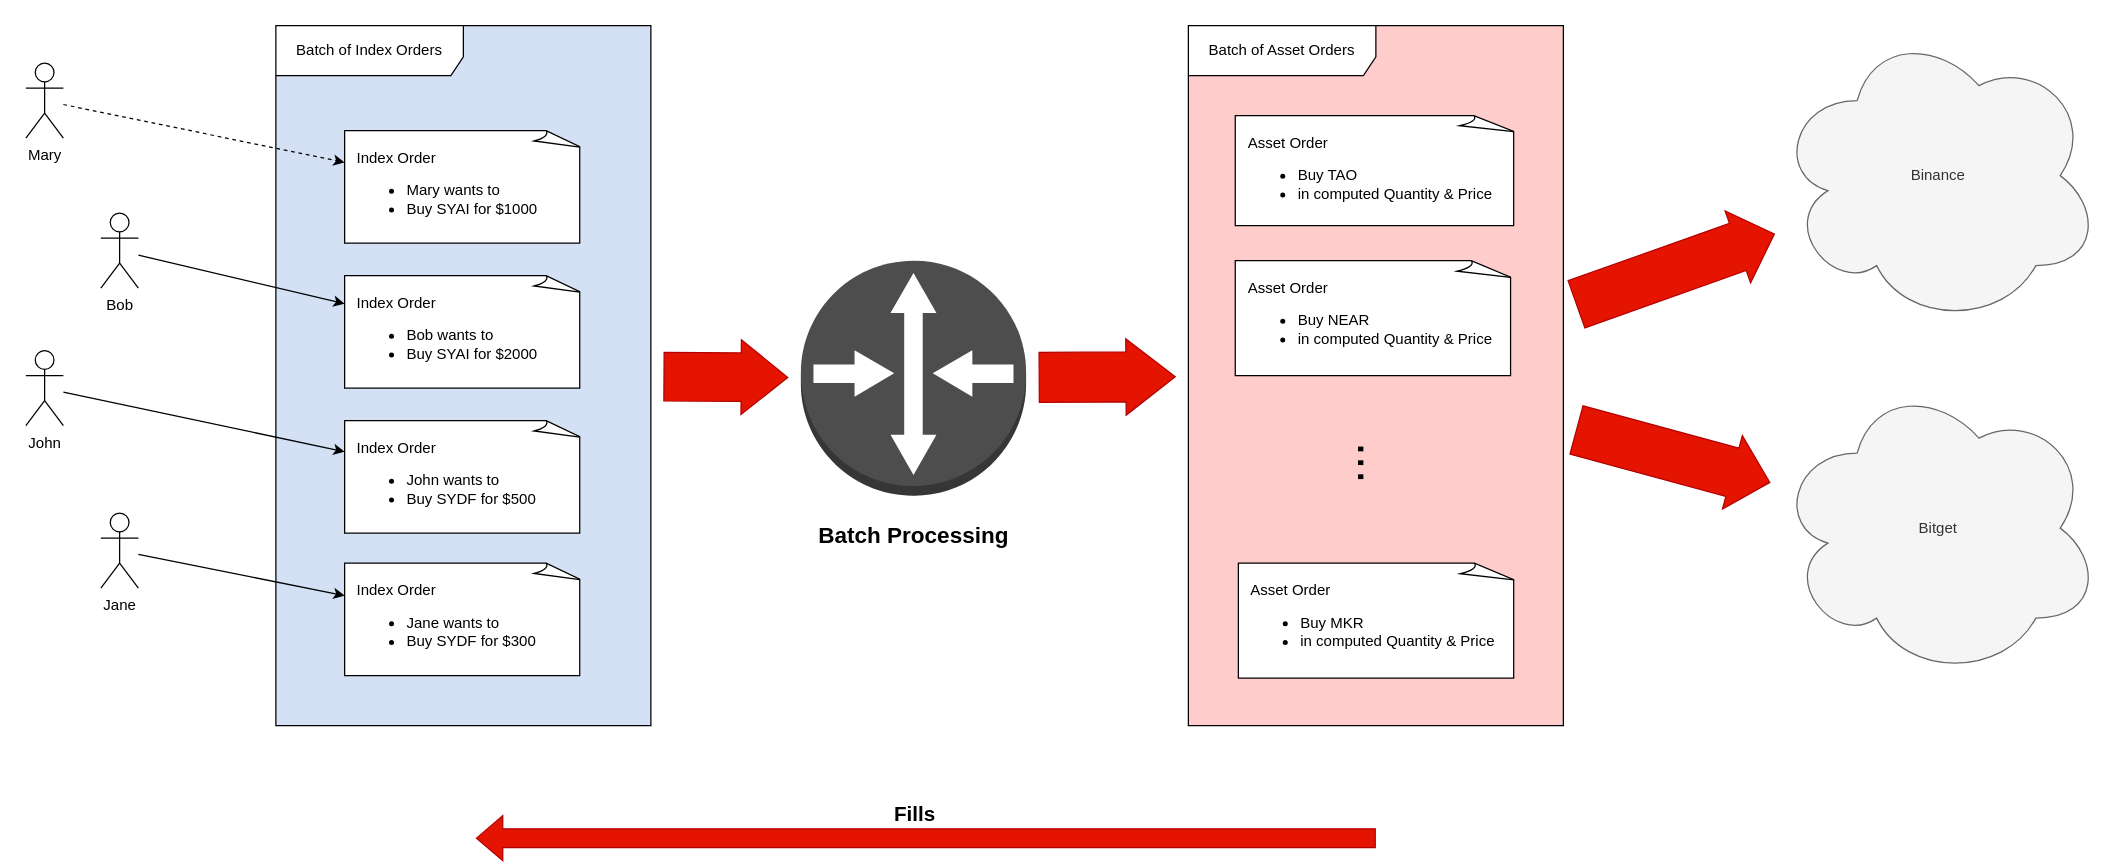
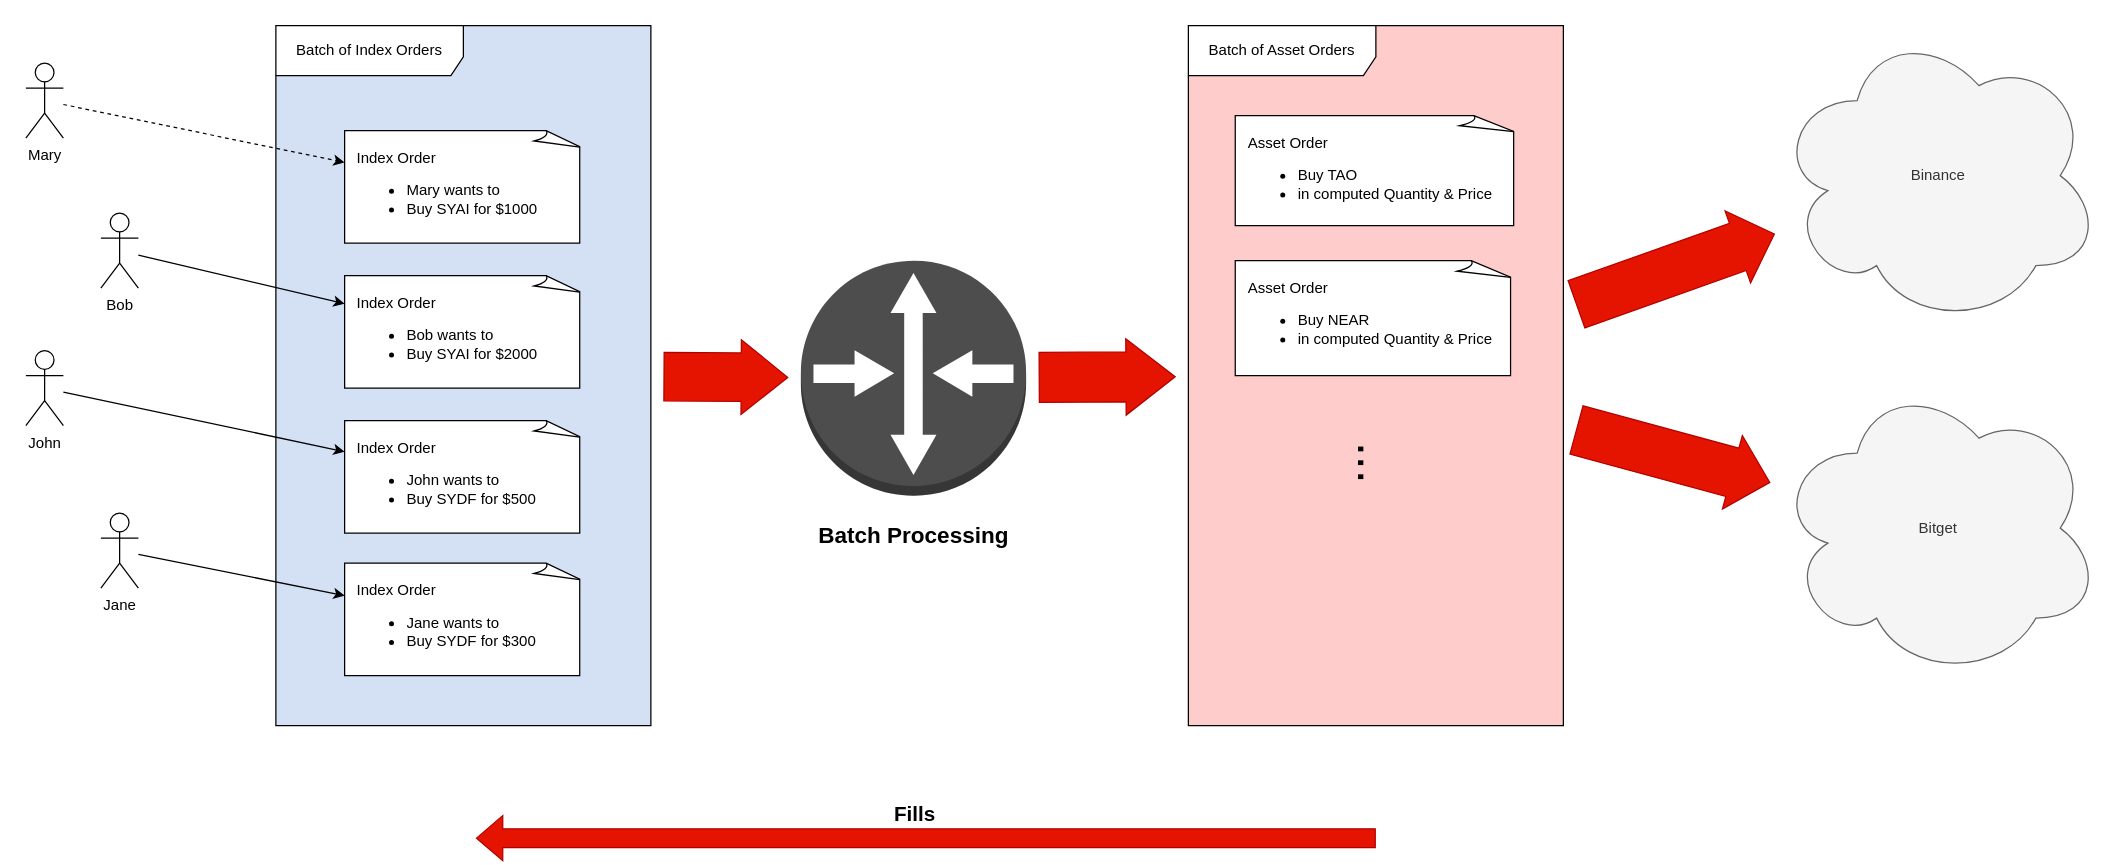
node "Asset Order Buy MKR in computed Quantity & Price": removed
